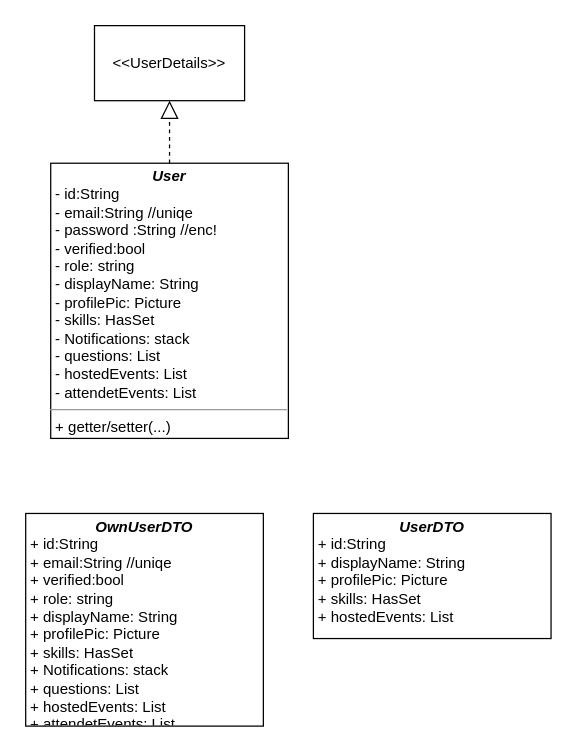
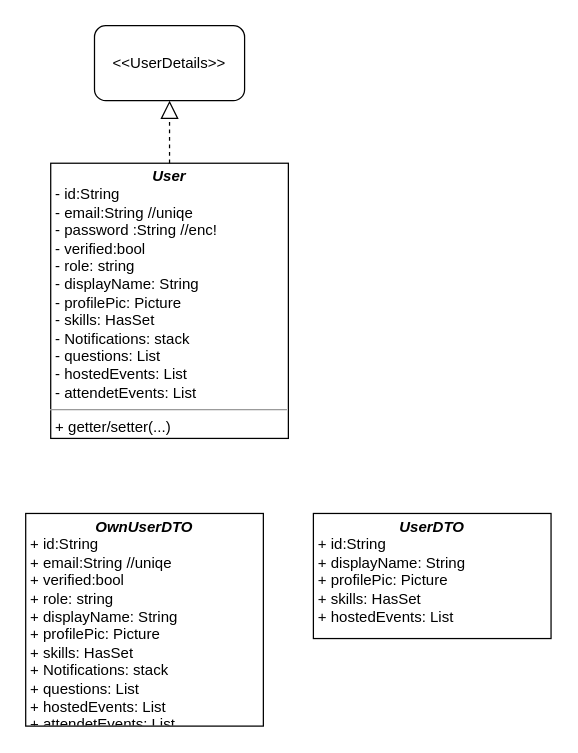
node "<<UserDetails>>": shape rectangle -> rounded rectangle
